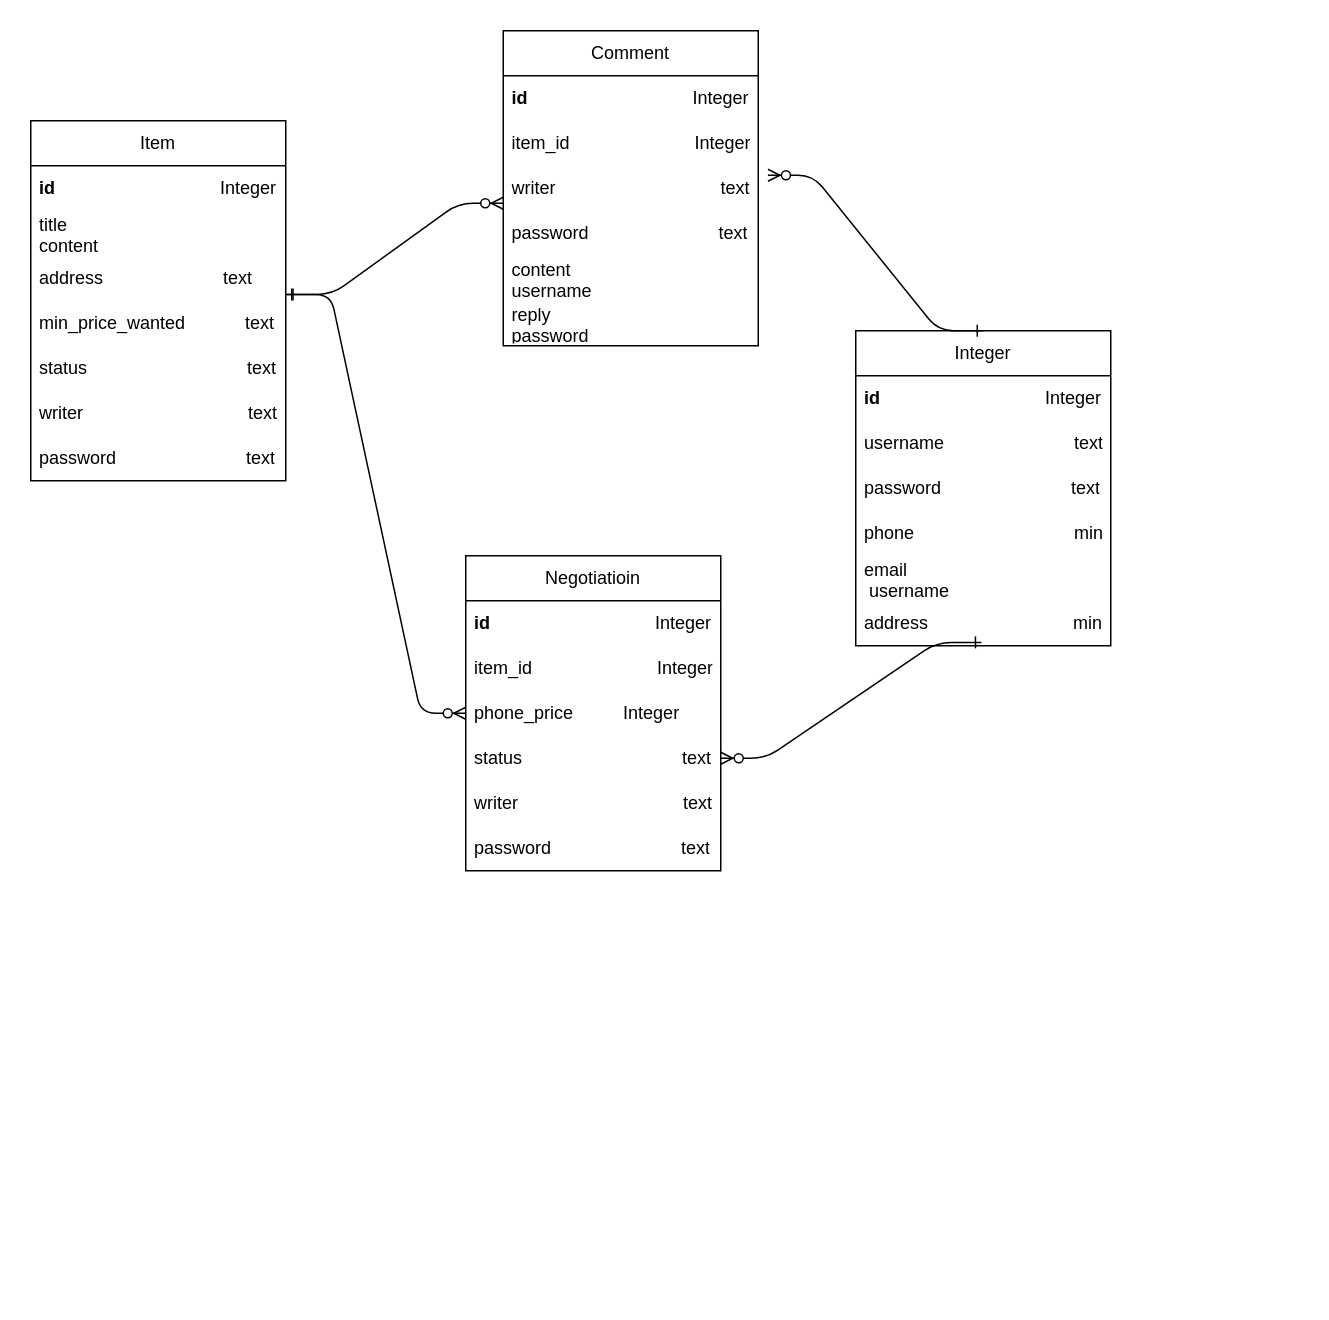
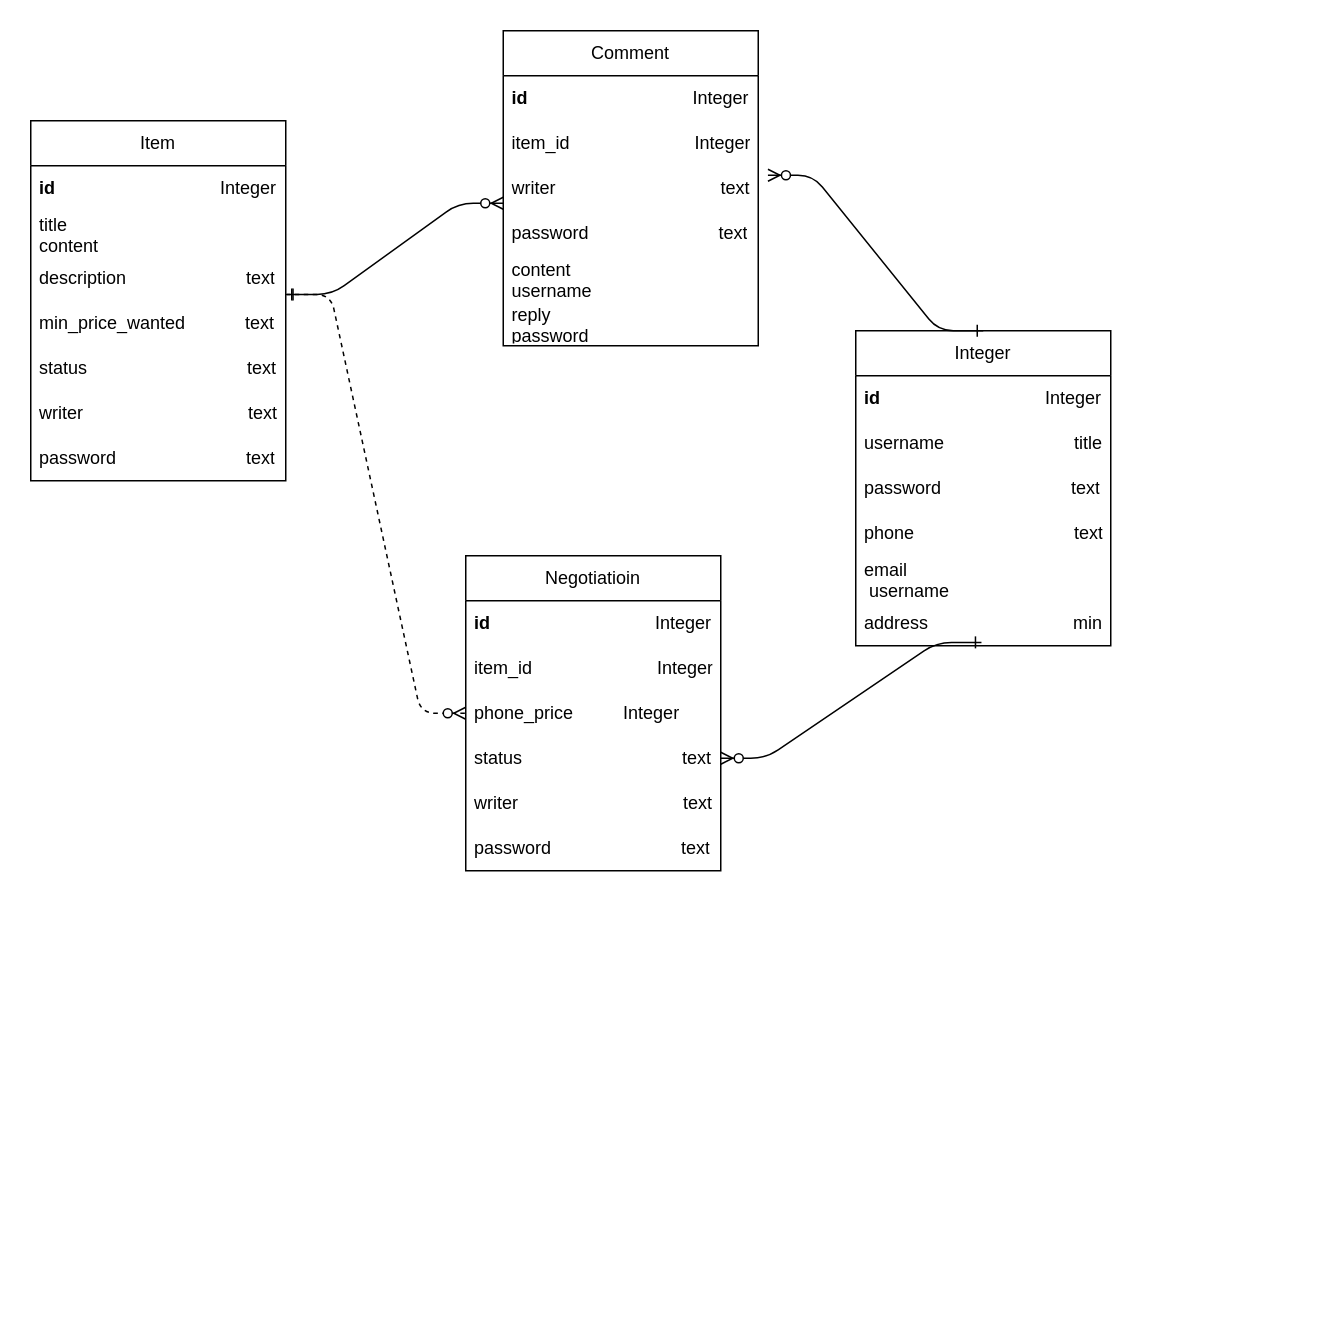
node "address text": label "address text" -> "description text"
node "username text": label "username text" -> "username title"
edge "min_price_wanted text" -- "phone_price Integer": style solid -> dashed
node "phone min": label "phone min" -> "phone text"
